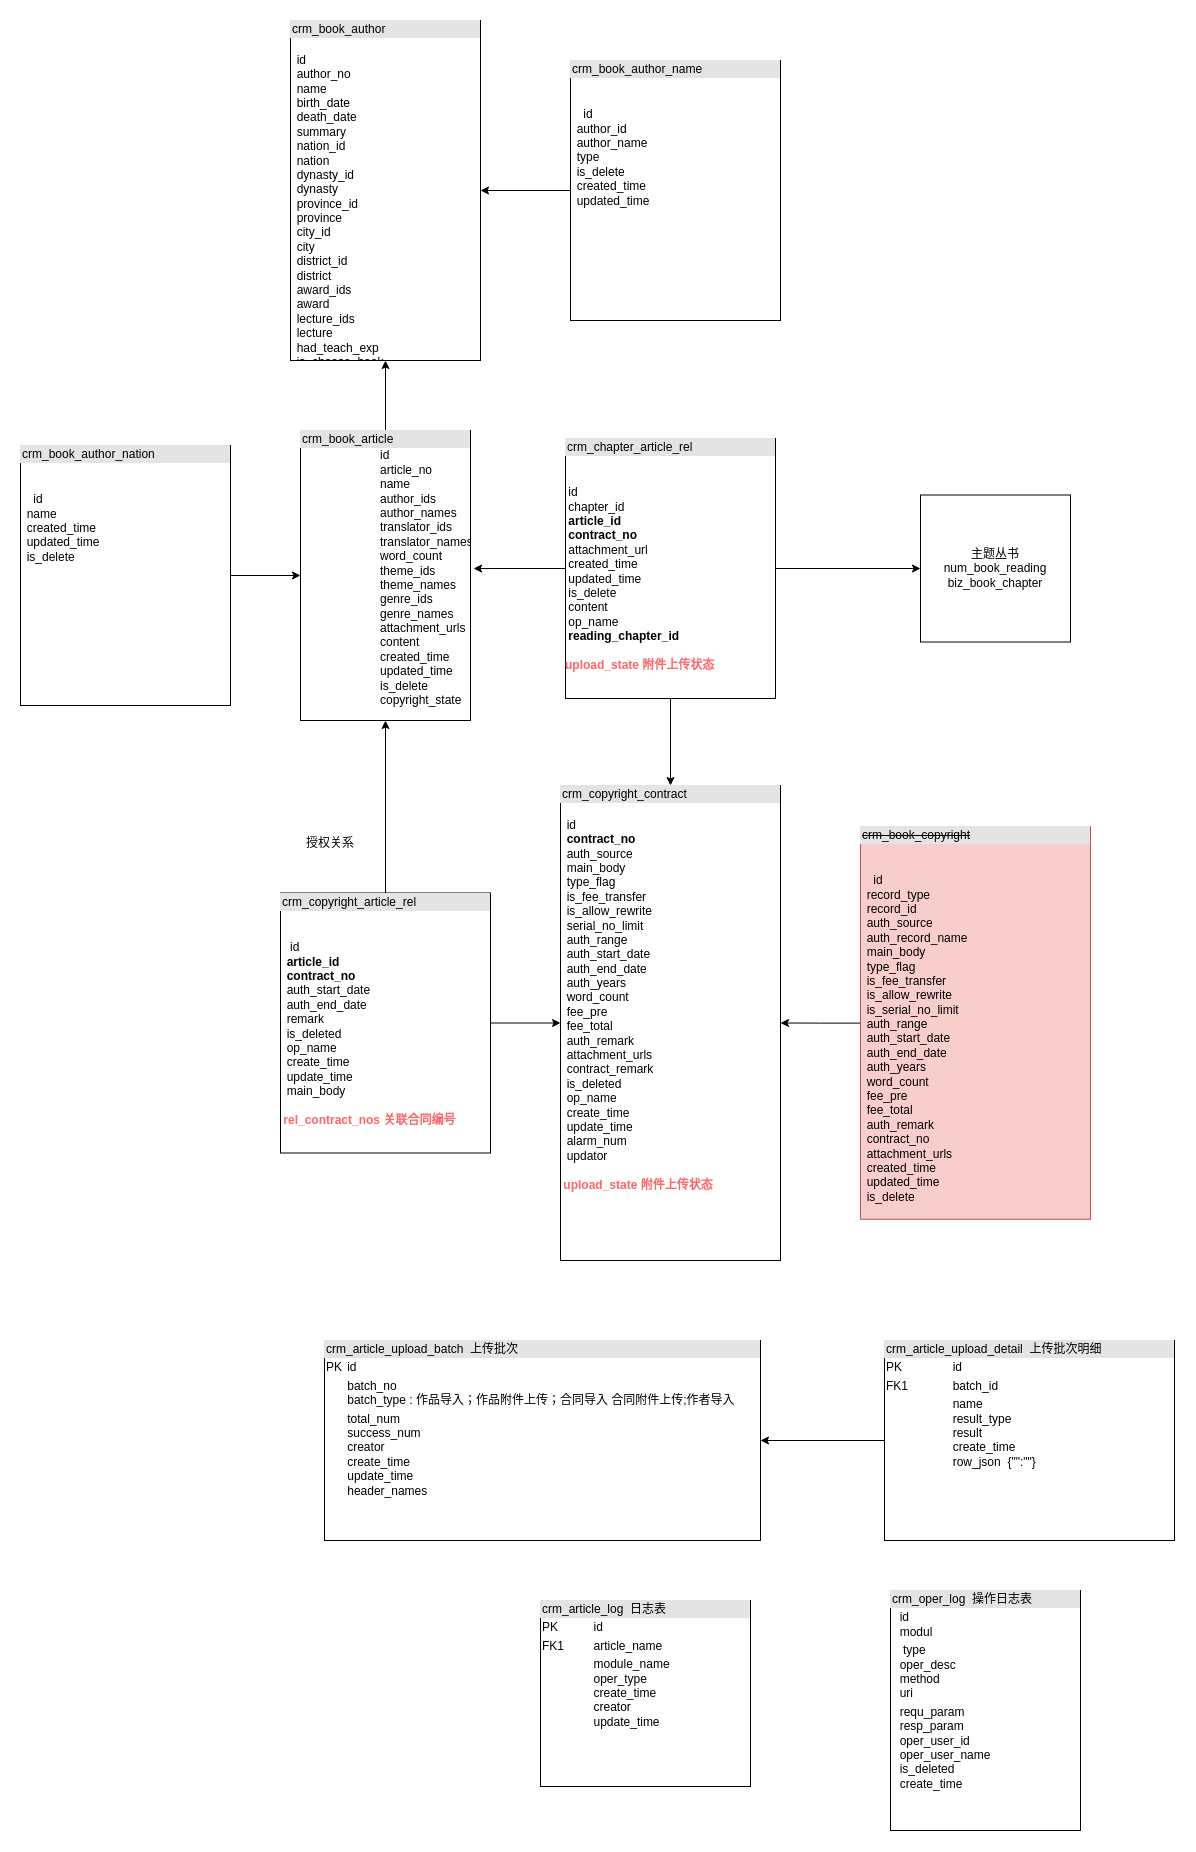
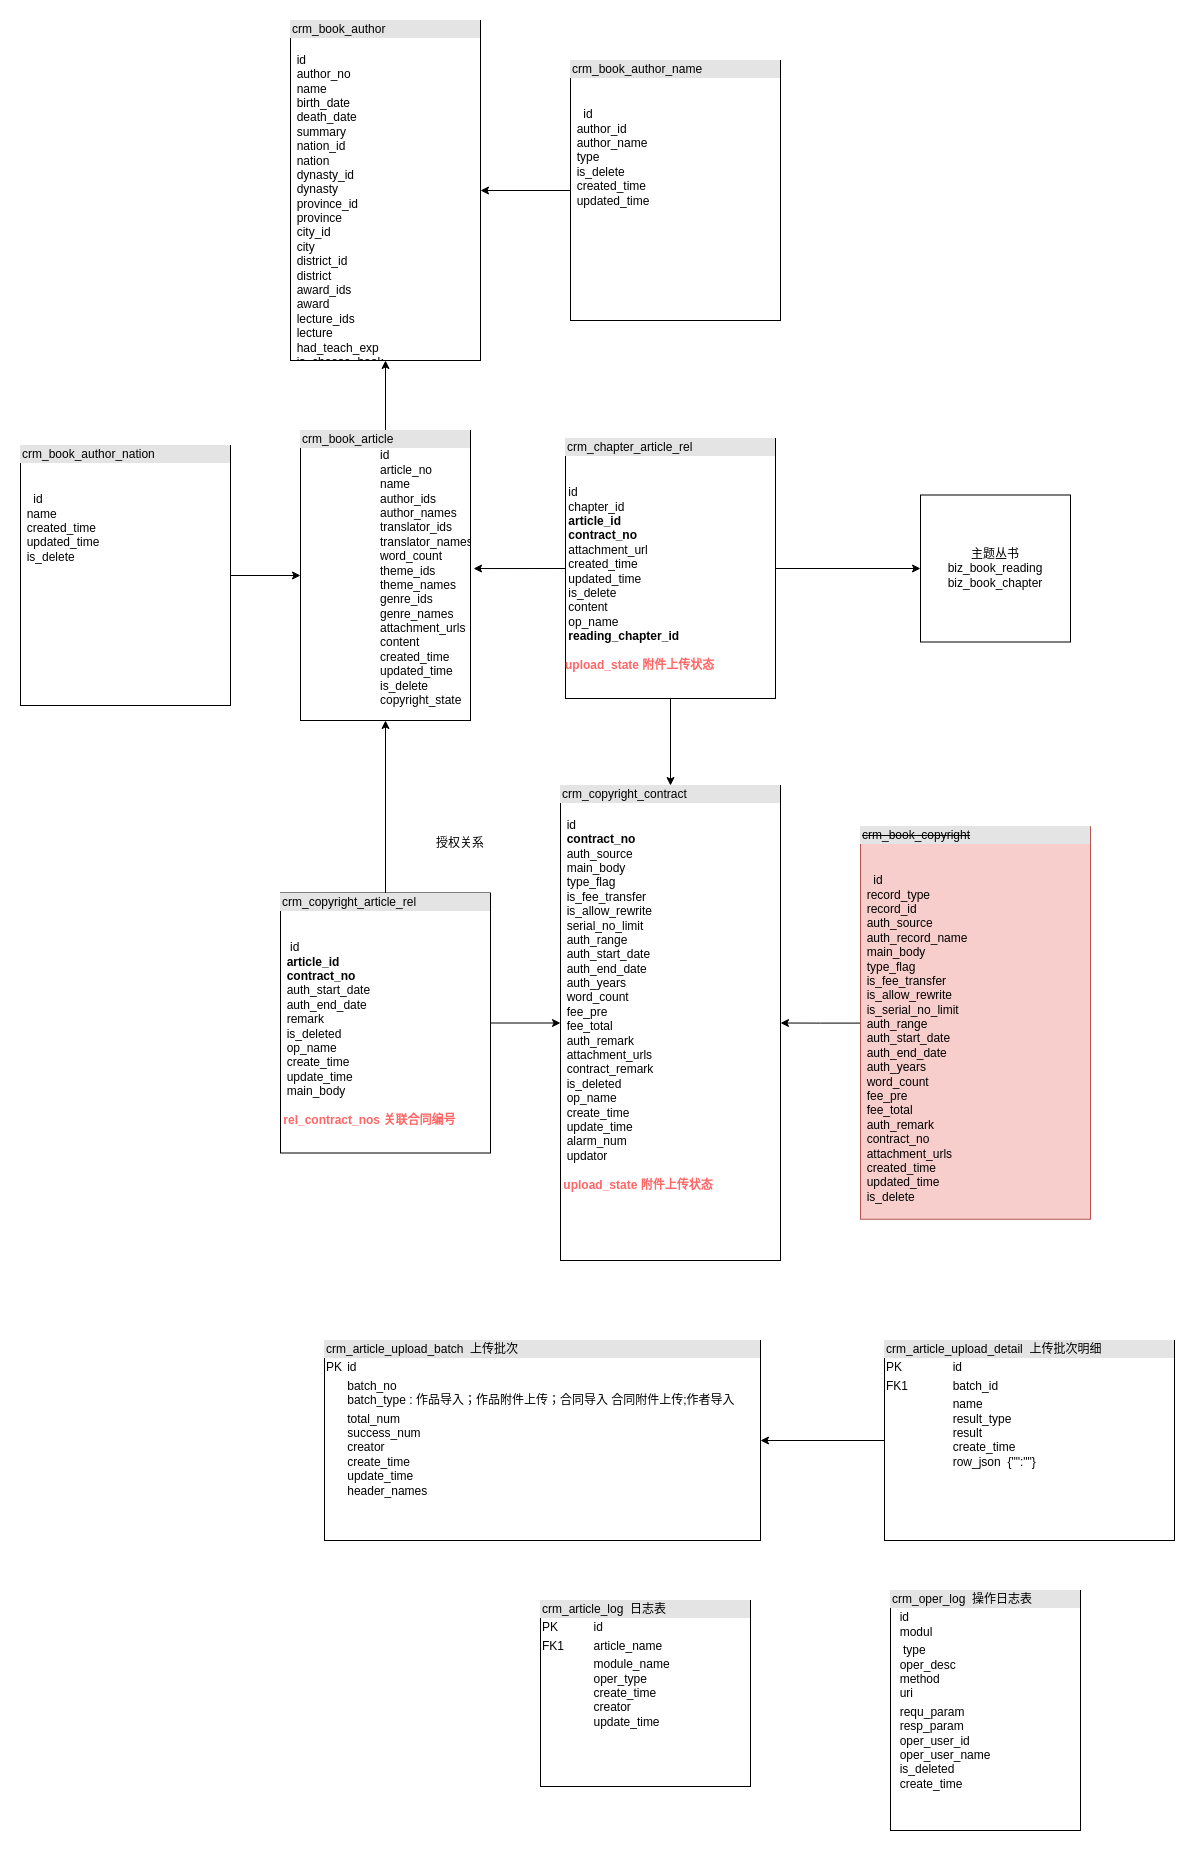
node "主题丛书 num_book_reading biz_book_chapter": label "主题丛书 num_book_reading biz_book_chapter" -> "主题丛书 biz_book_reading biz_book_chapter"
node "授权关系": moved (331, 843) -> (461, 843)
